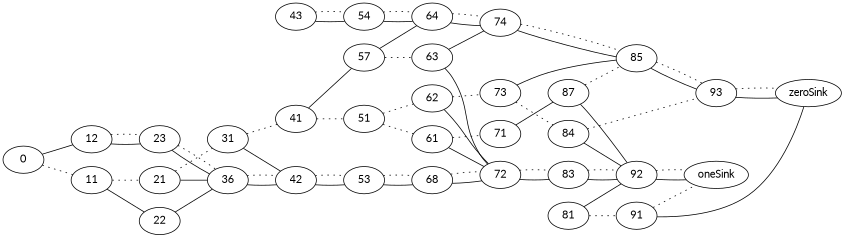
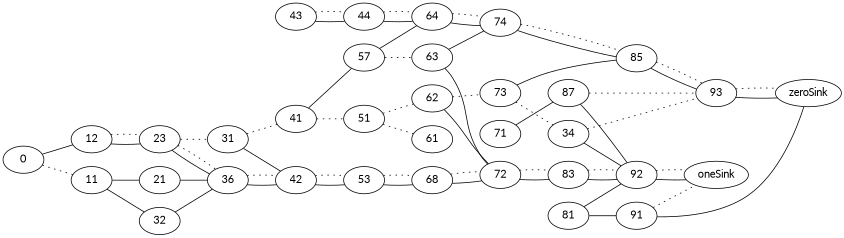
node "54": label "54" -> "44"
edge "85" -- "87": now "93" -- "87"
node "84": label "84" -> "34"
edge "71" -- "61": removed
edge "61" -- "72": removed
edge "31" -- "21": now "31" -- "23"
edge "11" -- "21": style dotted -> solid
edge "81" -- "91": style dotted -> solid
node "22": label "22" -> "32"
